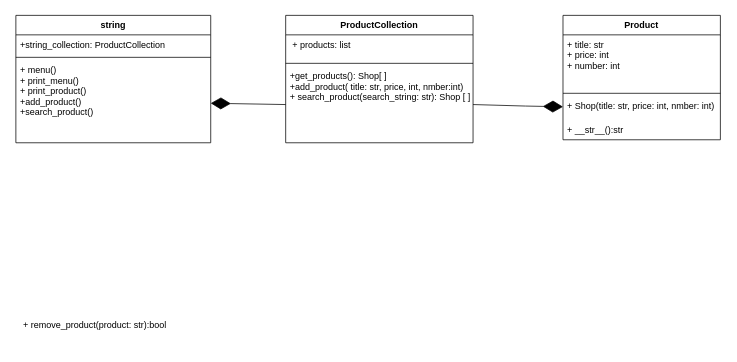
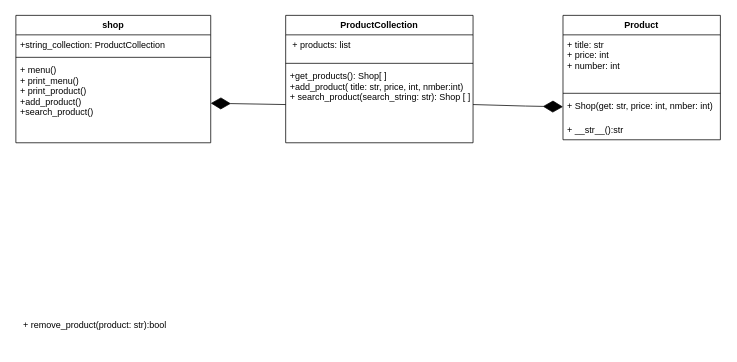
node "string": label "string" -> "shop"
node "+ Shop(title: str, price: int, nmber: int)": label "+ Shop(title: str, price: int, nmber: int)" -> "+ Shop(get: str, price: int, nmber: int)"
